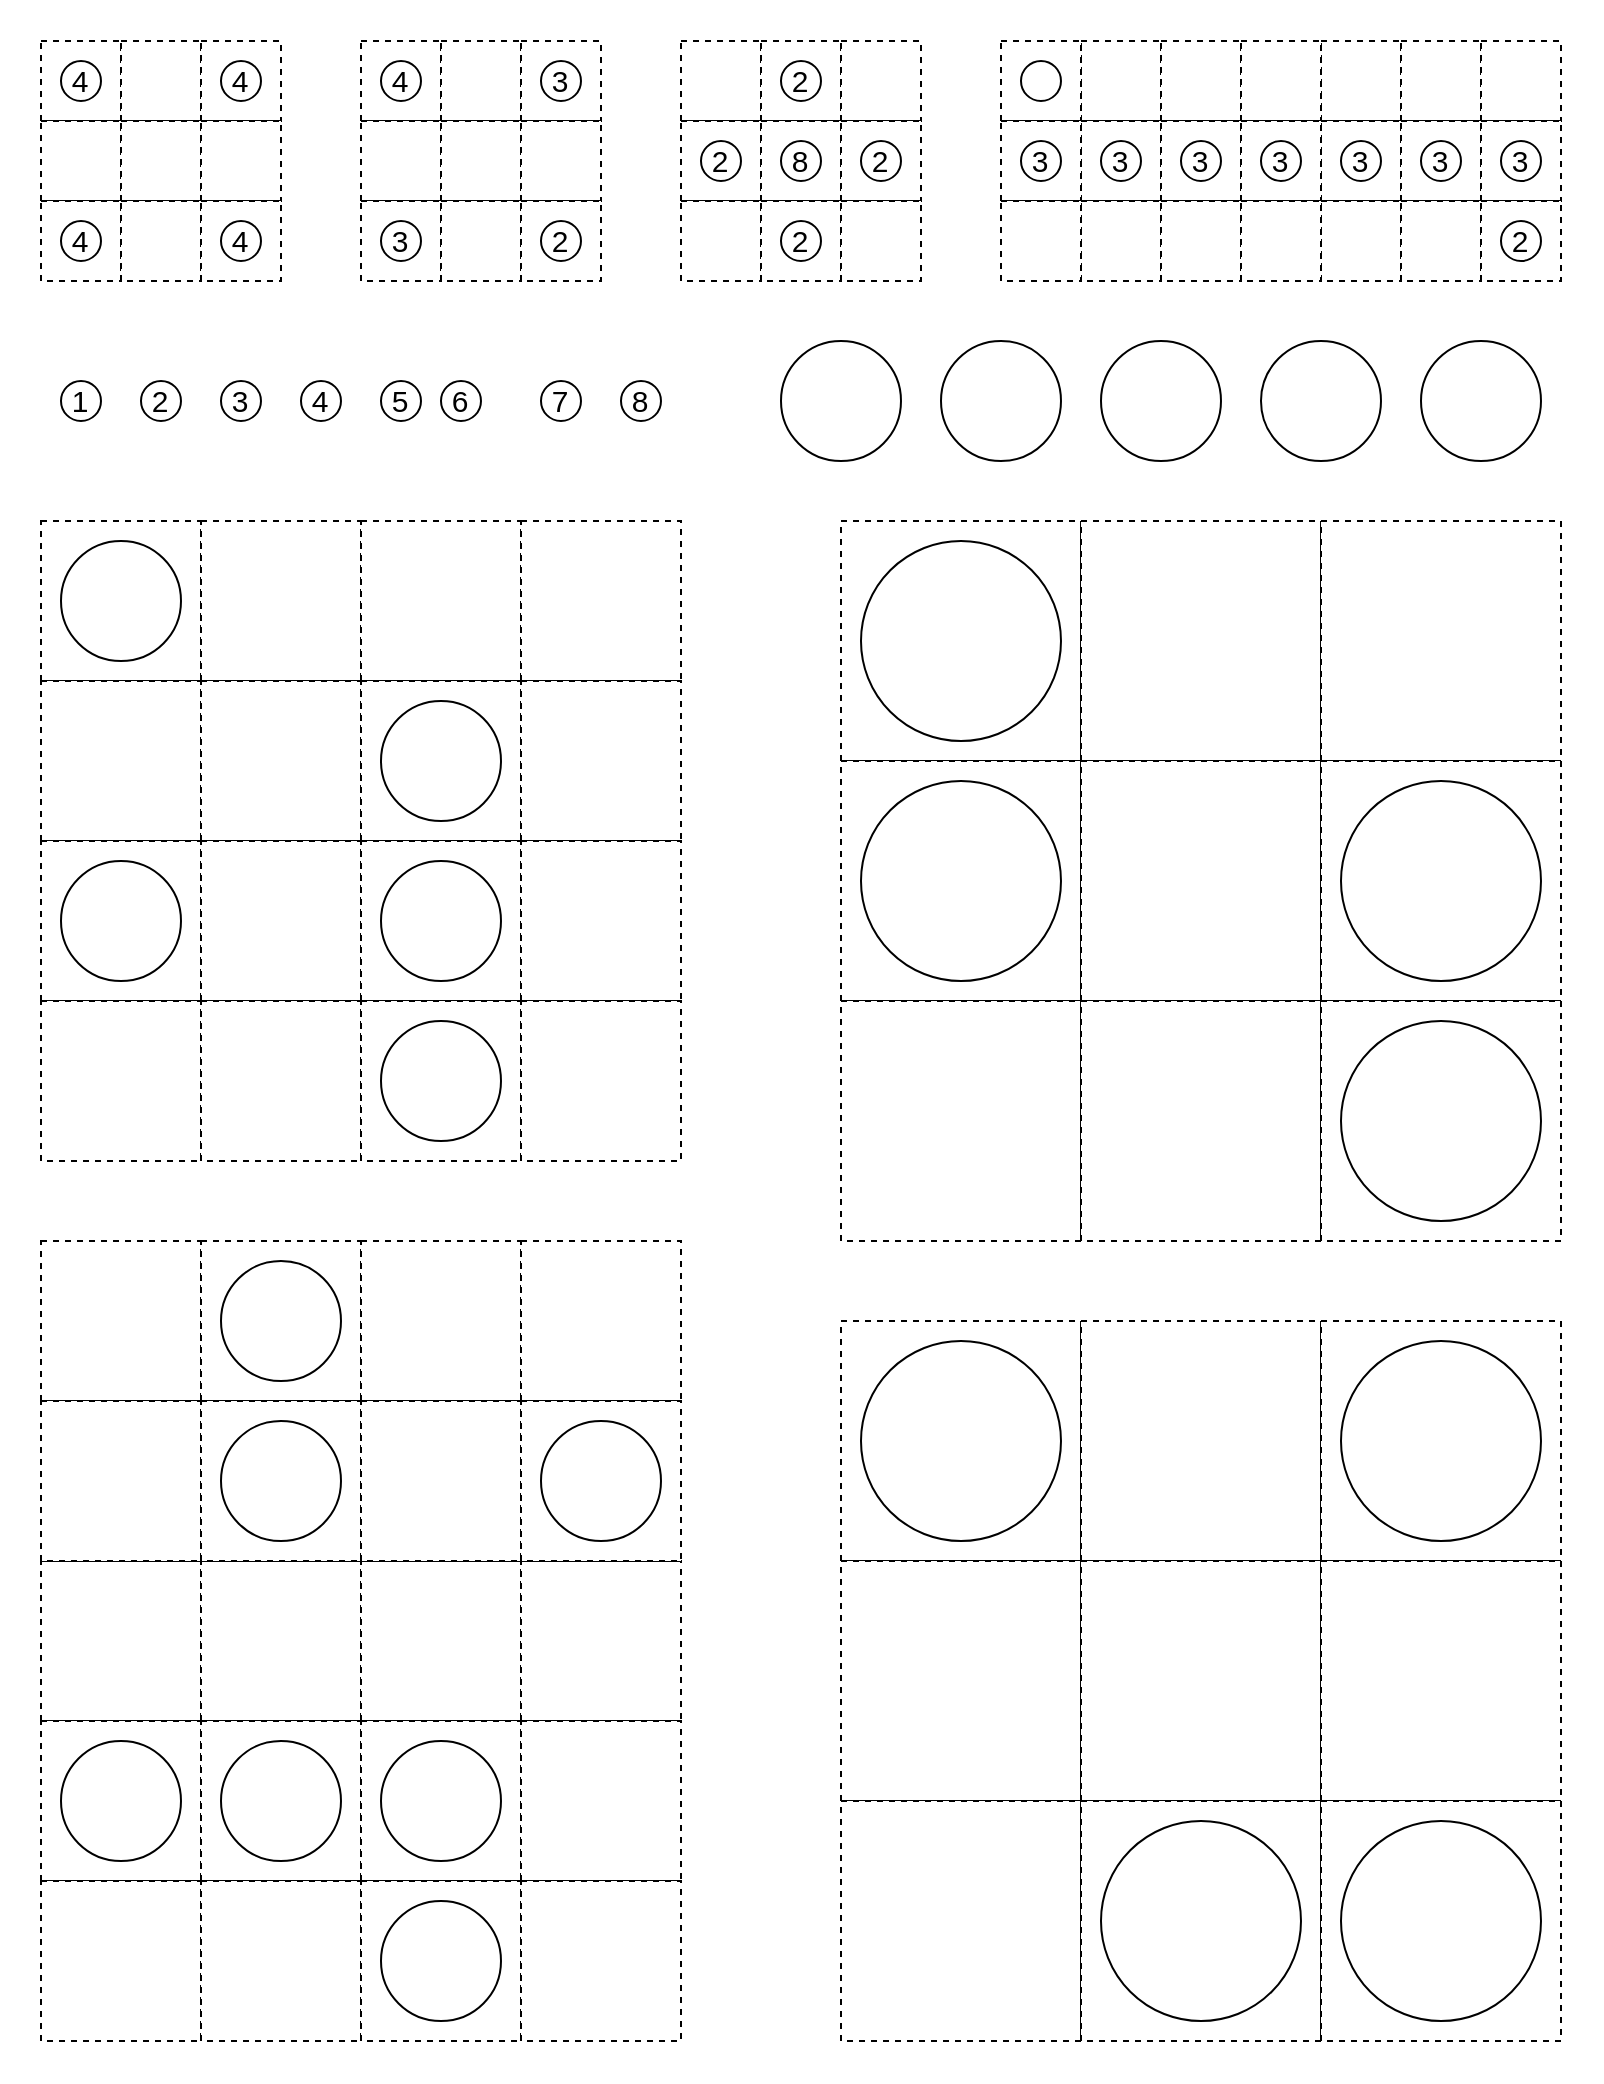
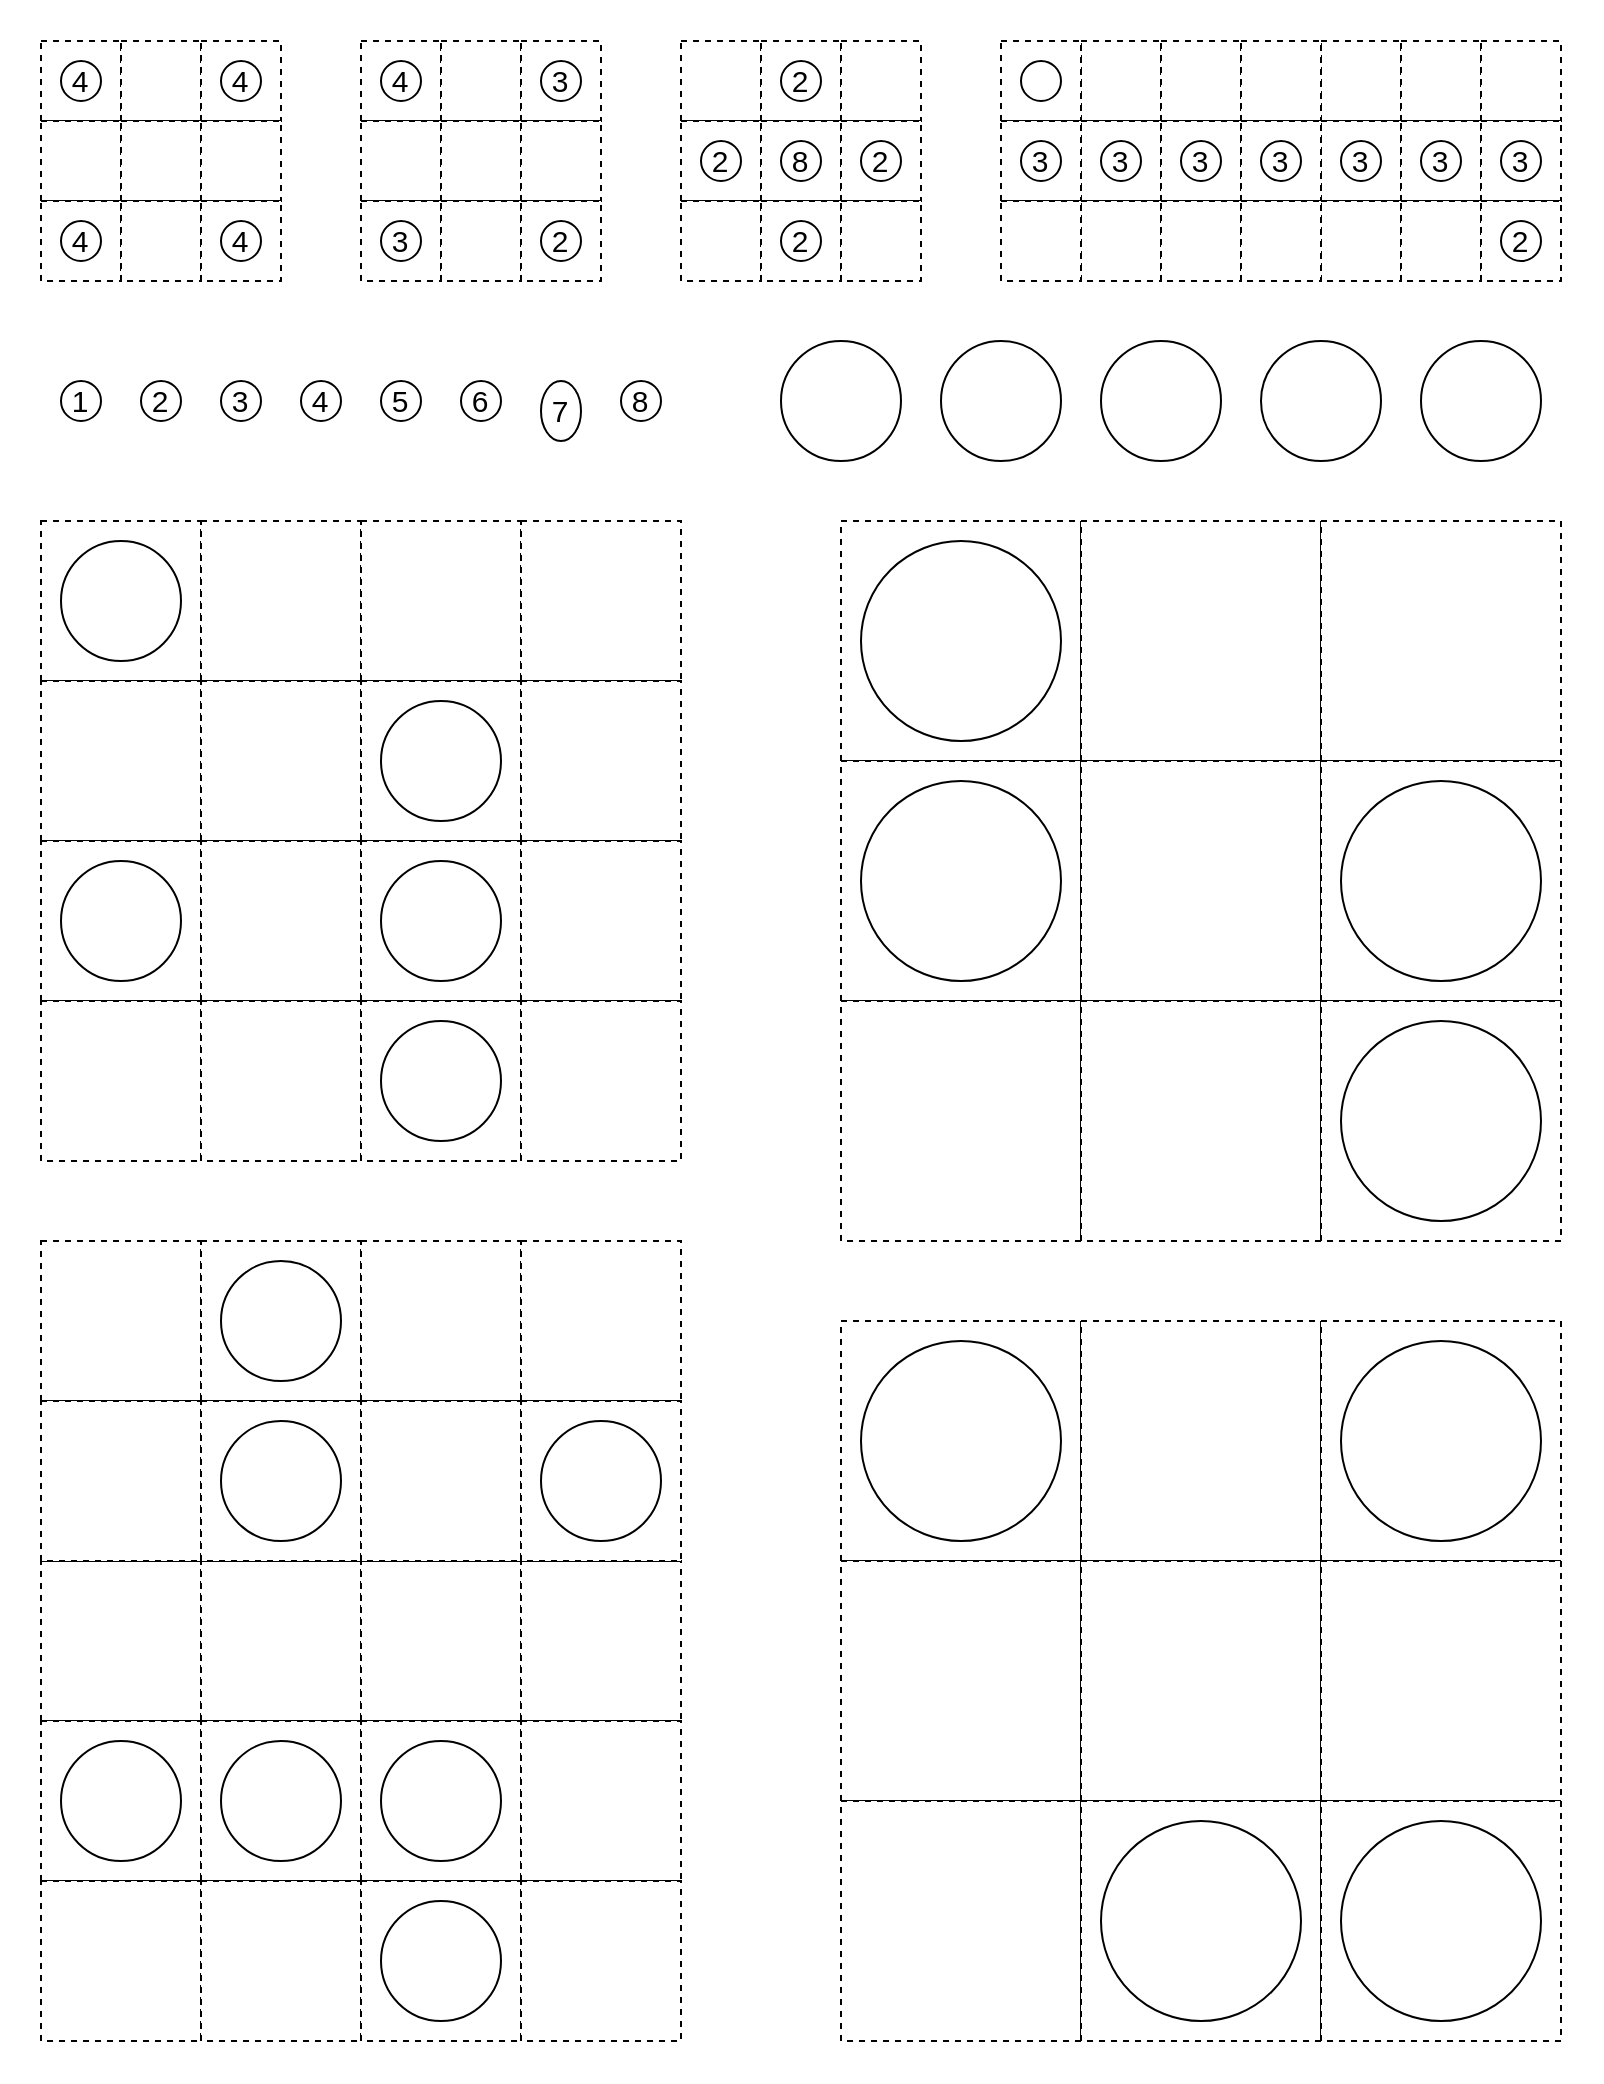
node "6": moved (461, 401) -> (481, 401)
node "7": size 40x40 -> 40x60
